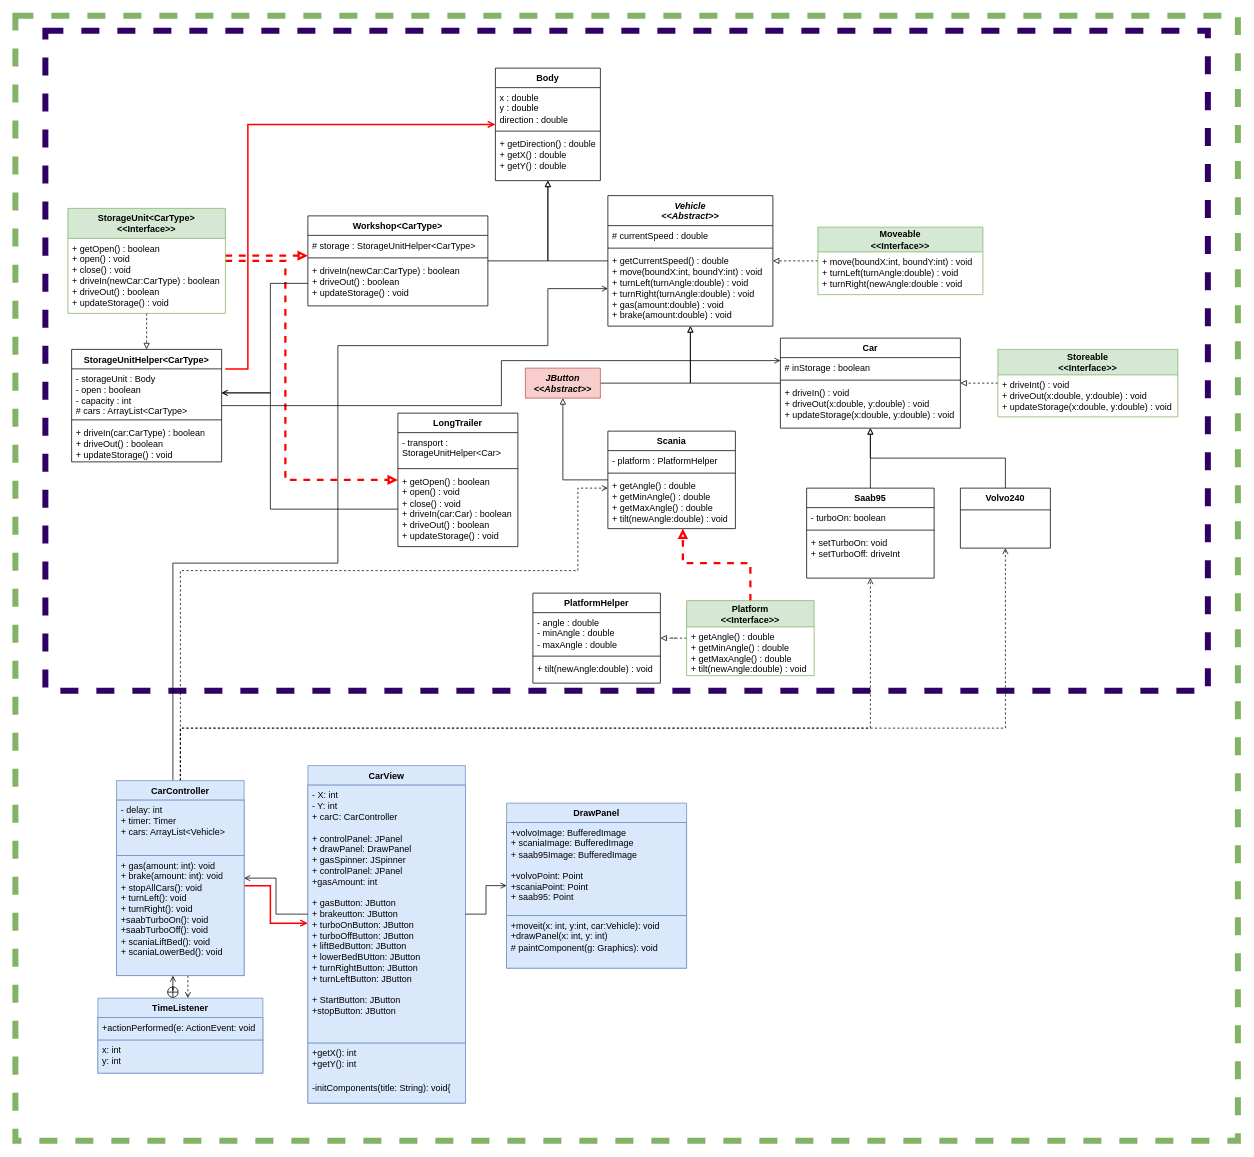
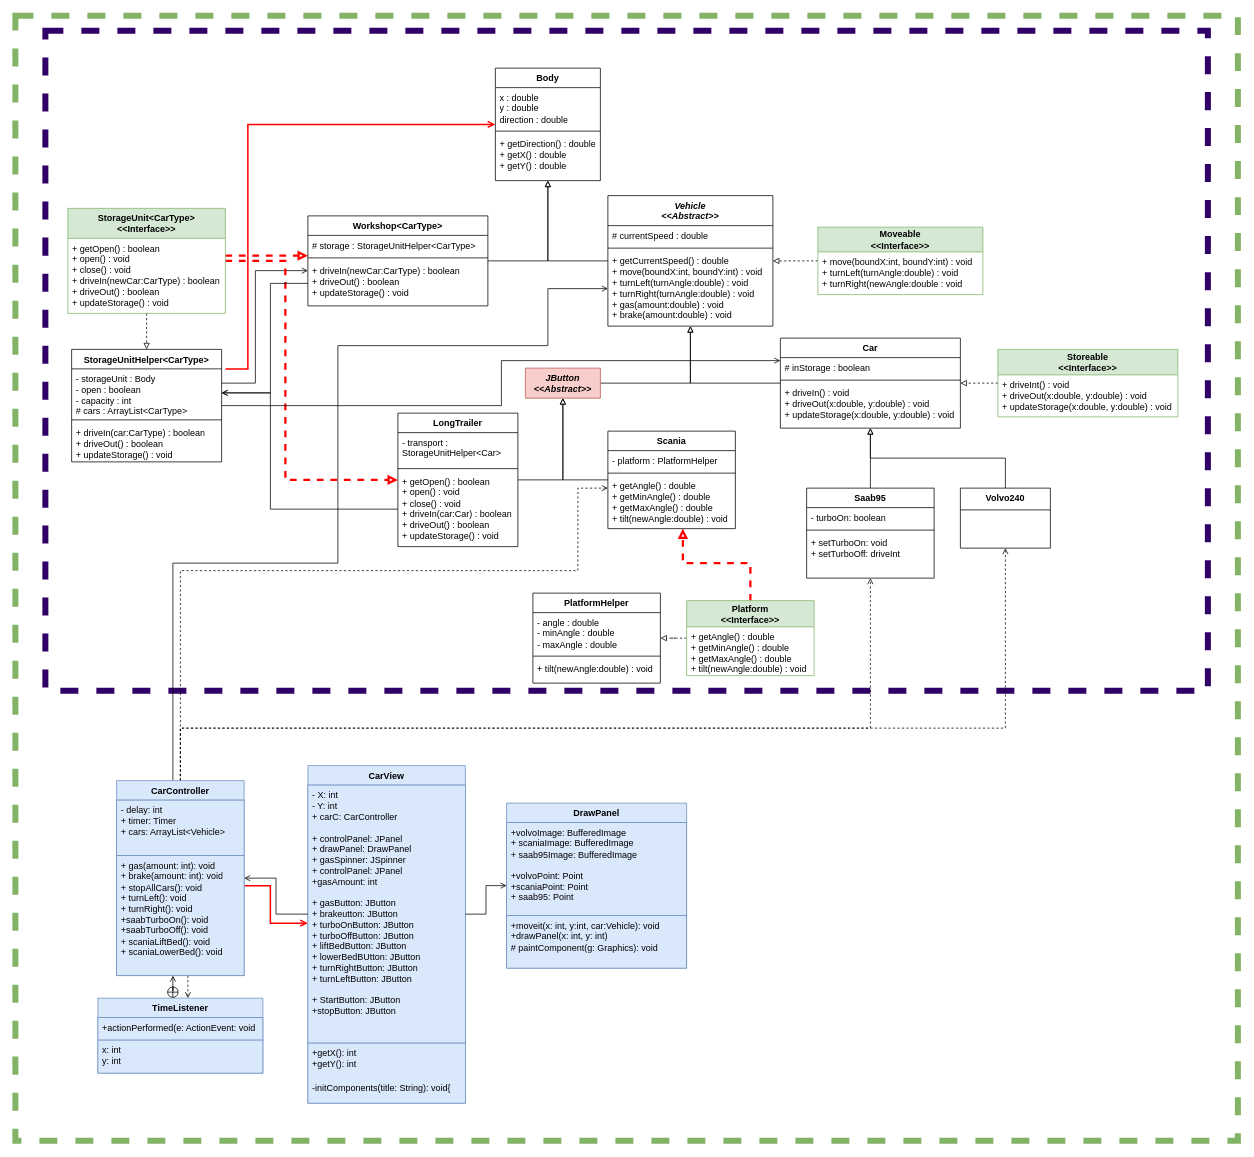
edge "StorageUnitHelper<CarType>" -> "Workshop<CarType>": added
edge "LongTrailer" -> "JButton <<Abstract>>": added
